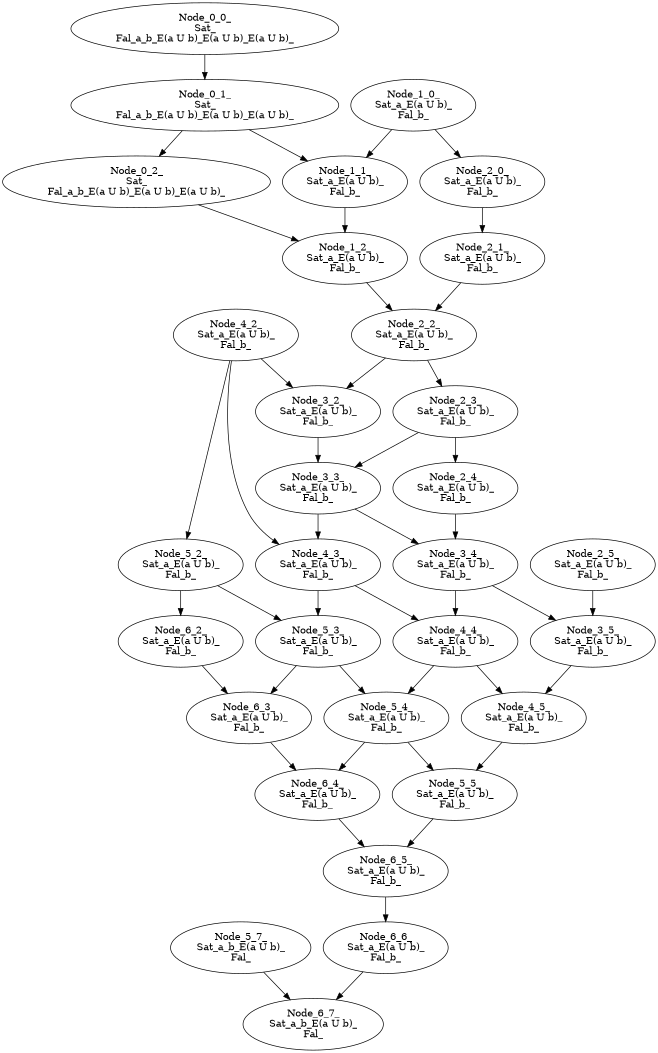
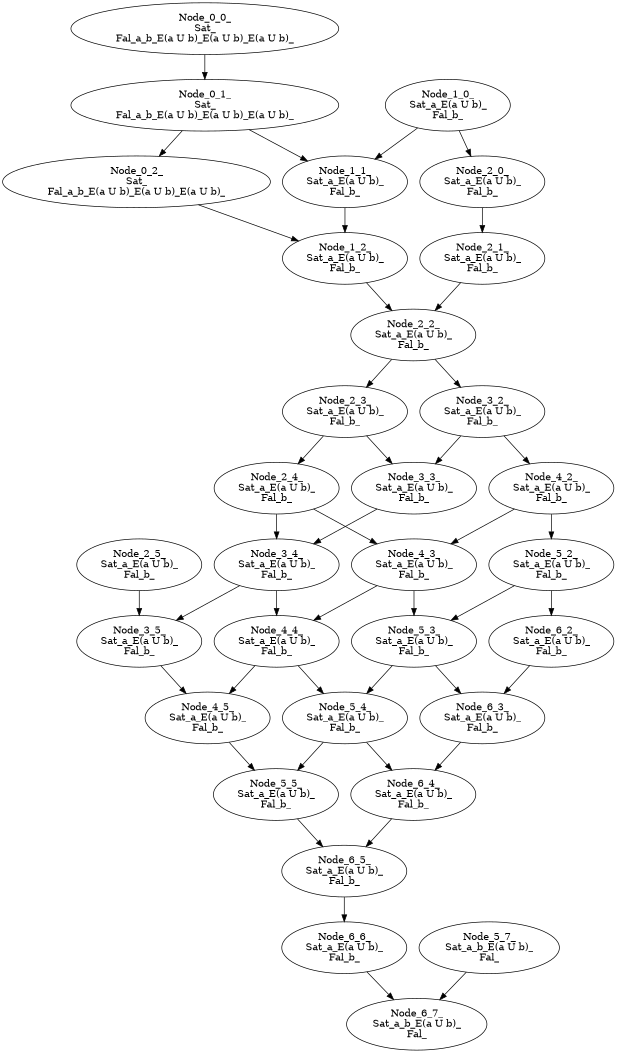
edge "Node_4_2_ Sat_a_E(a U b)_ Fal_b_" -> "Node_3_2_ Sat_a_E(a U b)_ Fal_b_": reversed
edge "Node_3_3_ Sat_a_E(a U b)_ Fal_b_" -> "Node_4_3_ Sat_a_E(a U b)_ Fal_b_": now "Node_2_4_ Sat_a_E(a U b)_ Fal_b_" -> "Node_4_3_ Sat_a_E(a U b)_ Fal_b_"
